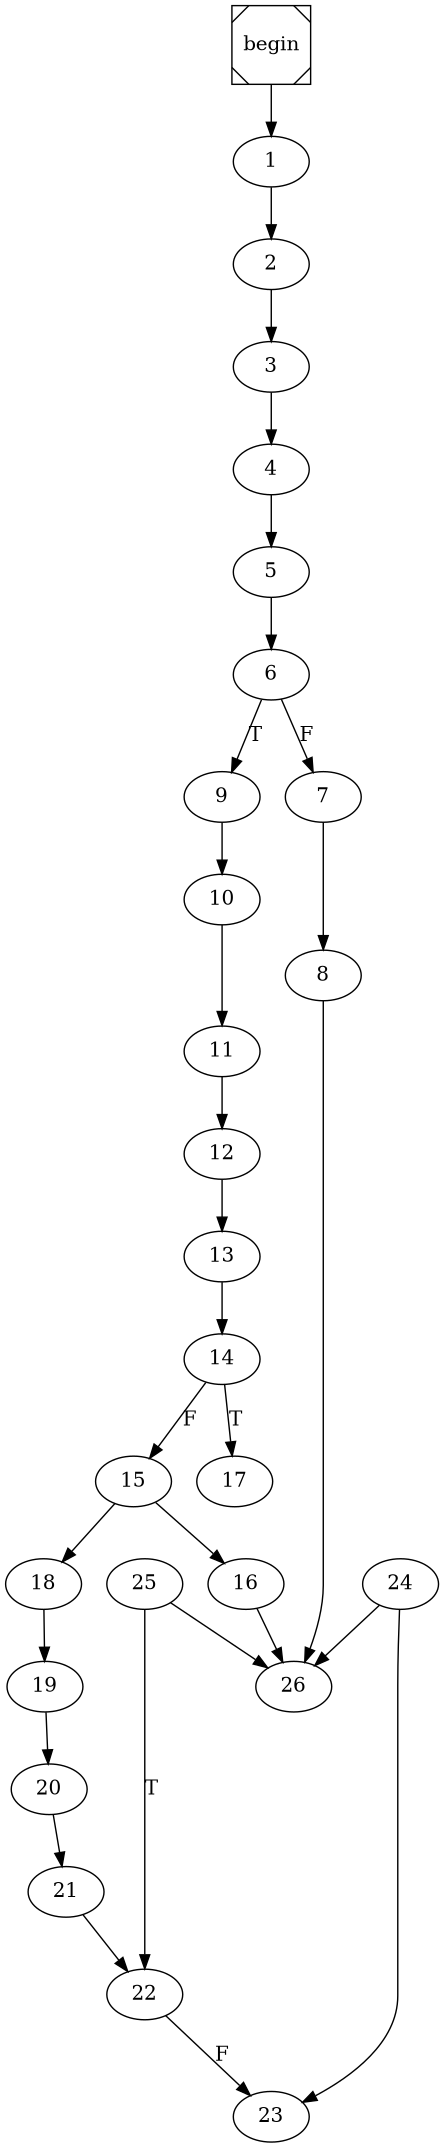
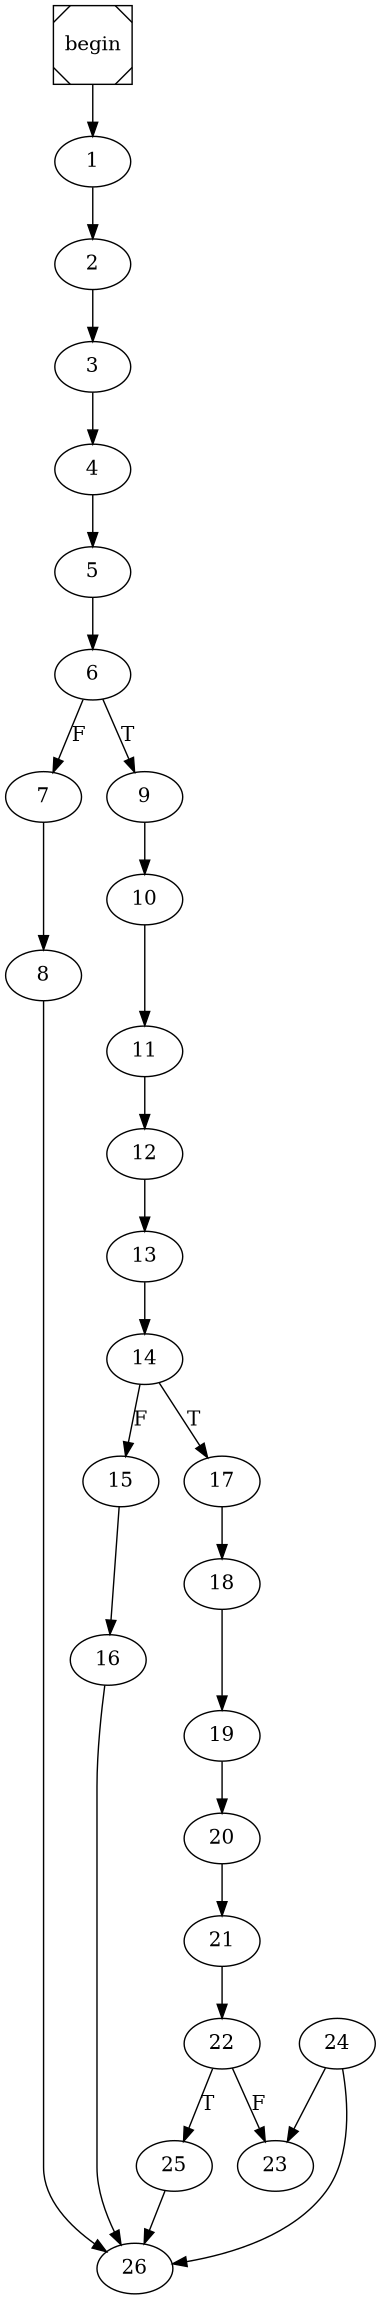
edge "15" -> "18": now "17" -> "18"
edge "25" -> "22": reversed
